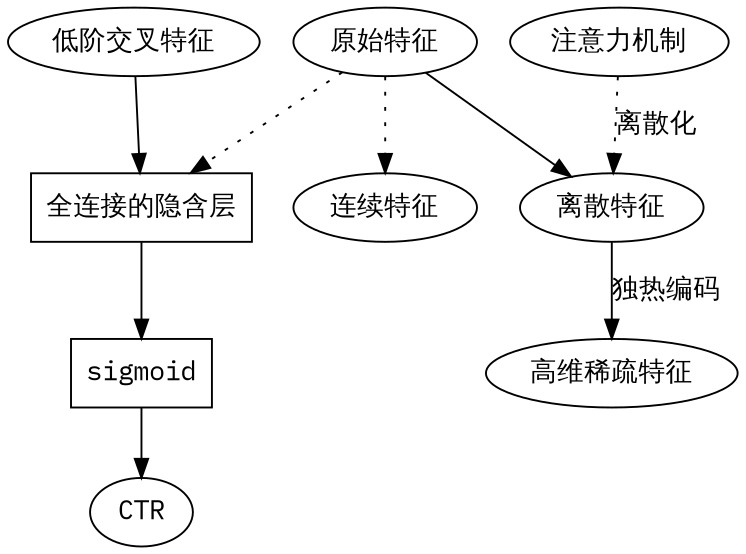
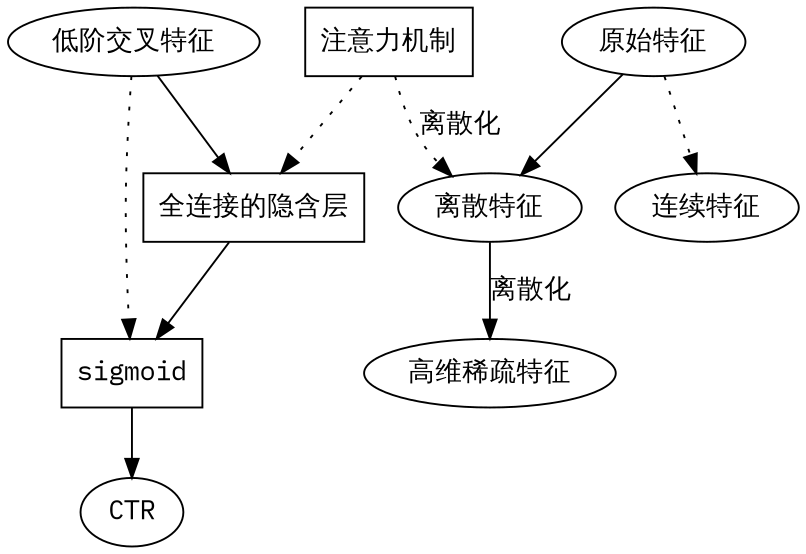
node "注意力机制": shape ellipse -> box
edge "原始特征" -> "全连接的隐含层": now "注意力机制" -> "全连接的隐含层"
edge "低阶交叉特征" -> "sigmoid": added
edge "离散特征" -> "高维稀疏特征": label "独热编码" -> "离散化"
